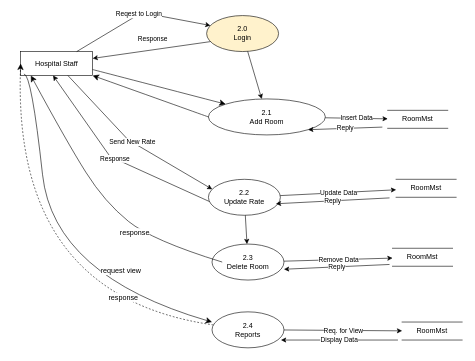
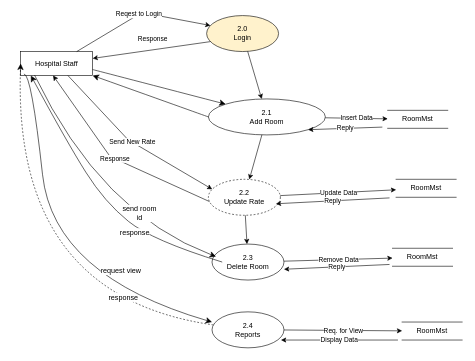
edge "Hospital Staff" -> "2.3 Delete Room": added, label "send room id"
edge "2.1 Add Room" -> "2.2 Update Rate": added
node "2.2 Update Rate": style solid -> dashed
